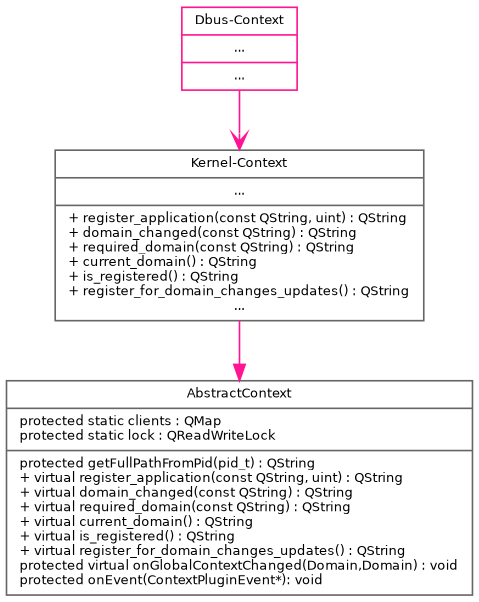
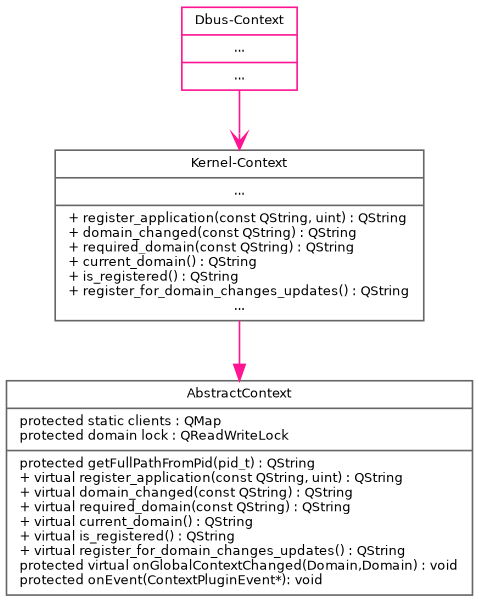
node "AbstractContext": text "protected static lock : QReadWriteLock" -> "protected domain lock : QReadWriteLock"
